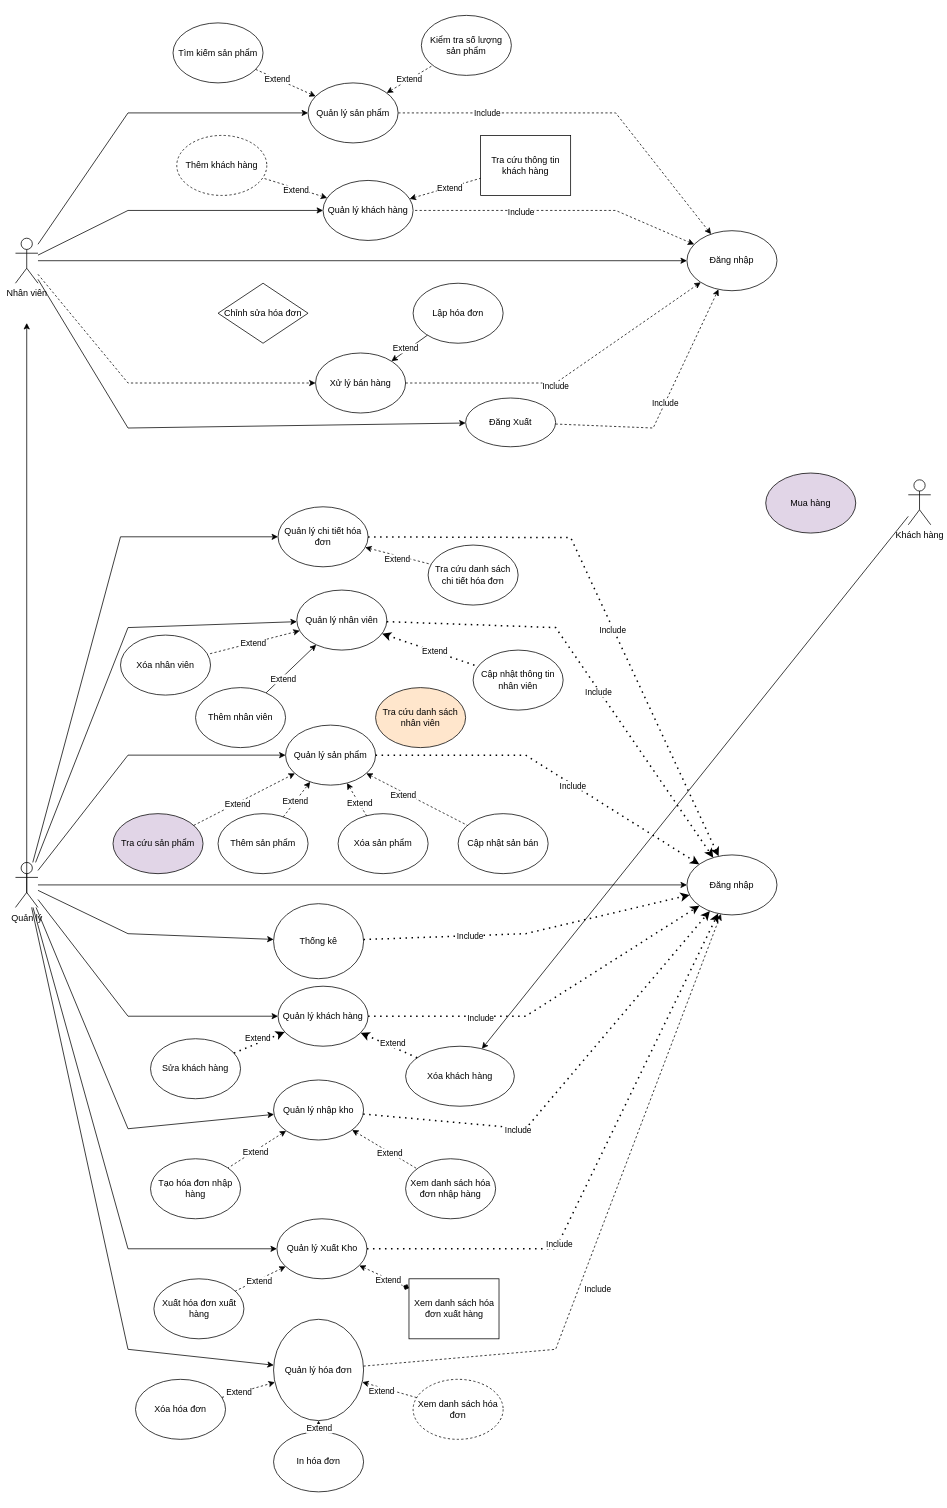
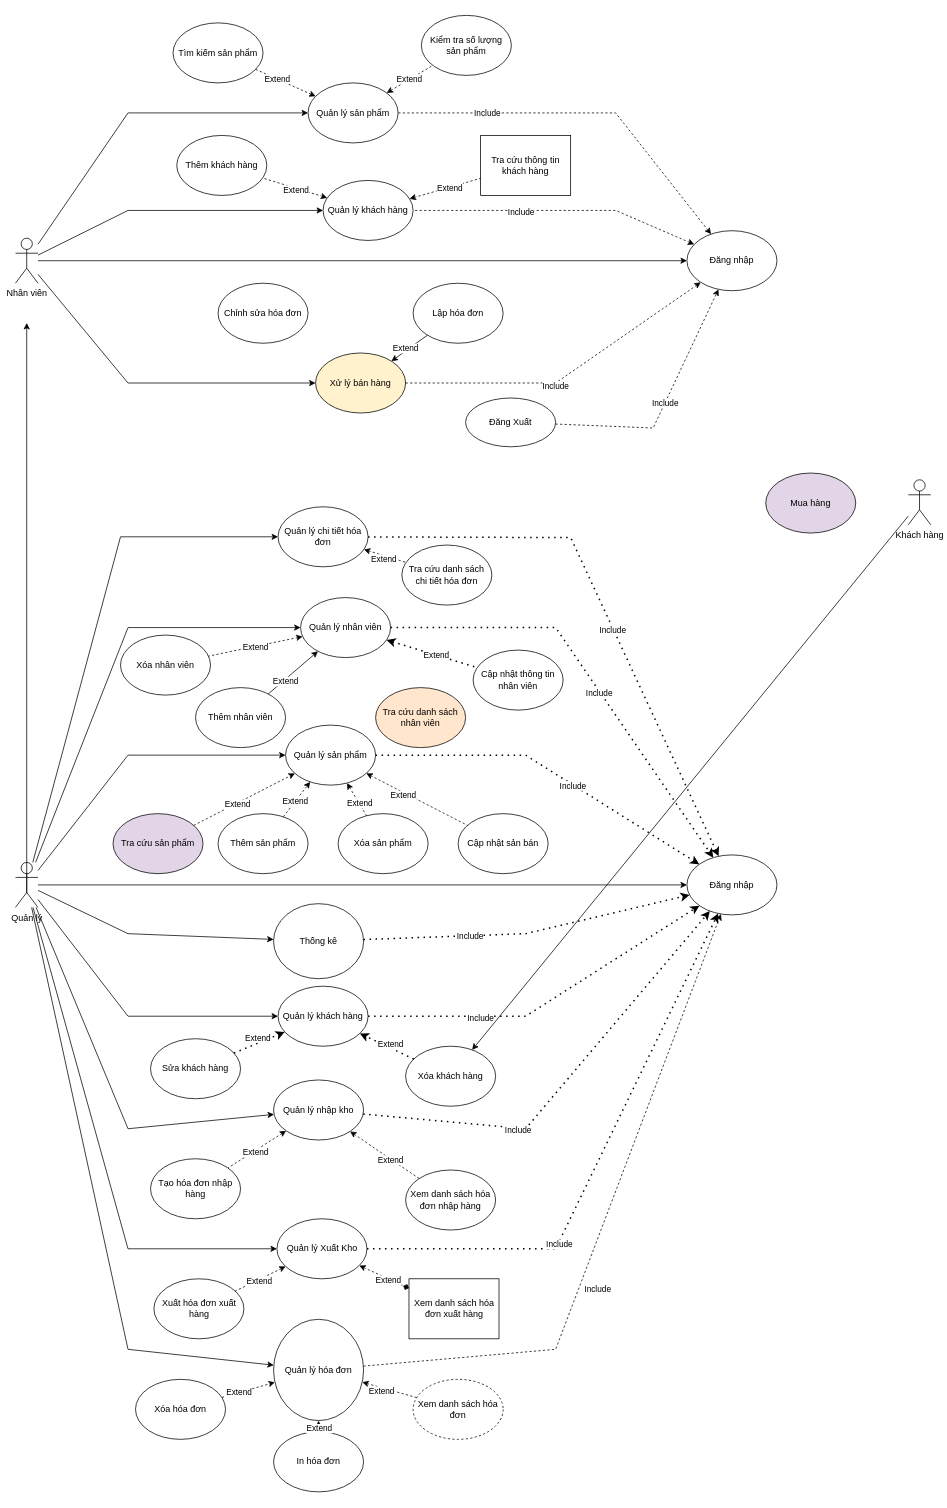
node "Thêm khách hàng": style dashed -> solid
node "Chỉnh sửa hóa đơn": shape diamond -> ellipse
edge "Nhân viên" -> "Đăng Xuất": removed
edge "Nhân viên" -> "Xử lý bán hàng": style dashed -> solid
node "Xử lý bán hàng": fillcolor #ffffff -> #fff2cc
node "Tra cứu danh sách chi tiết hóa đơn": moved (473, 575) -> (447, 575)
node "Quản lý nhân viên": moved (342, 620) -> (345, 627)
node "Xóa khách hàng": size 109x60 -> 90x60
node "Xem danh sách hóa đơn nhập hàng": moved (450, 1188) -> (450, 1200)
